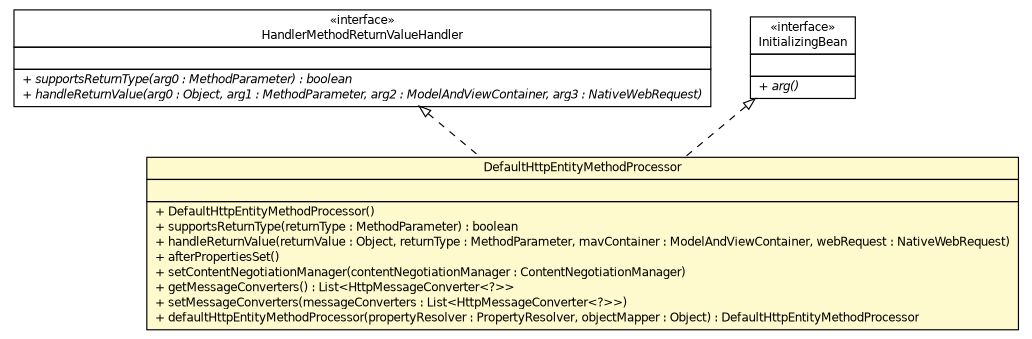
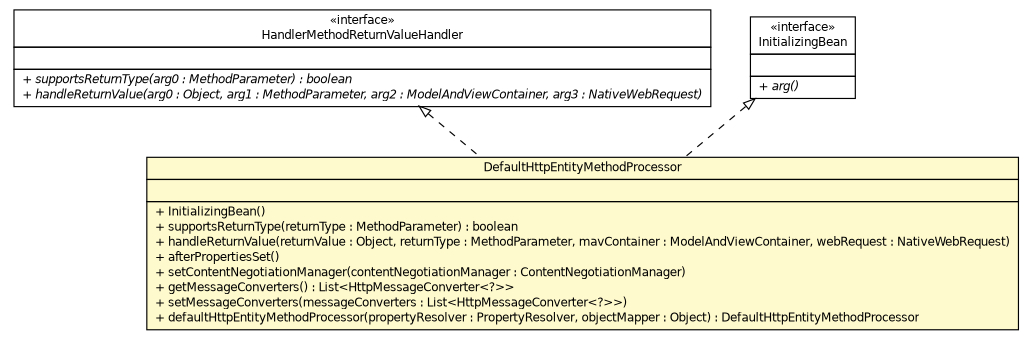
node "DefaultHttpEntityMethodProcessor": text "+ DefaultHttpEntityMethodProcessor()" -> "+ InitializingBean()"
